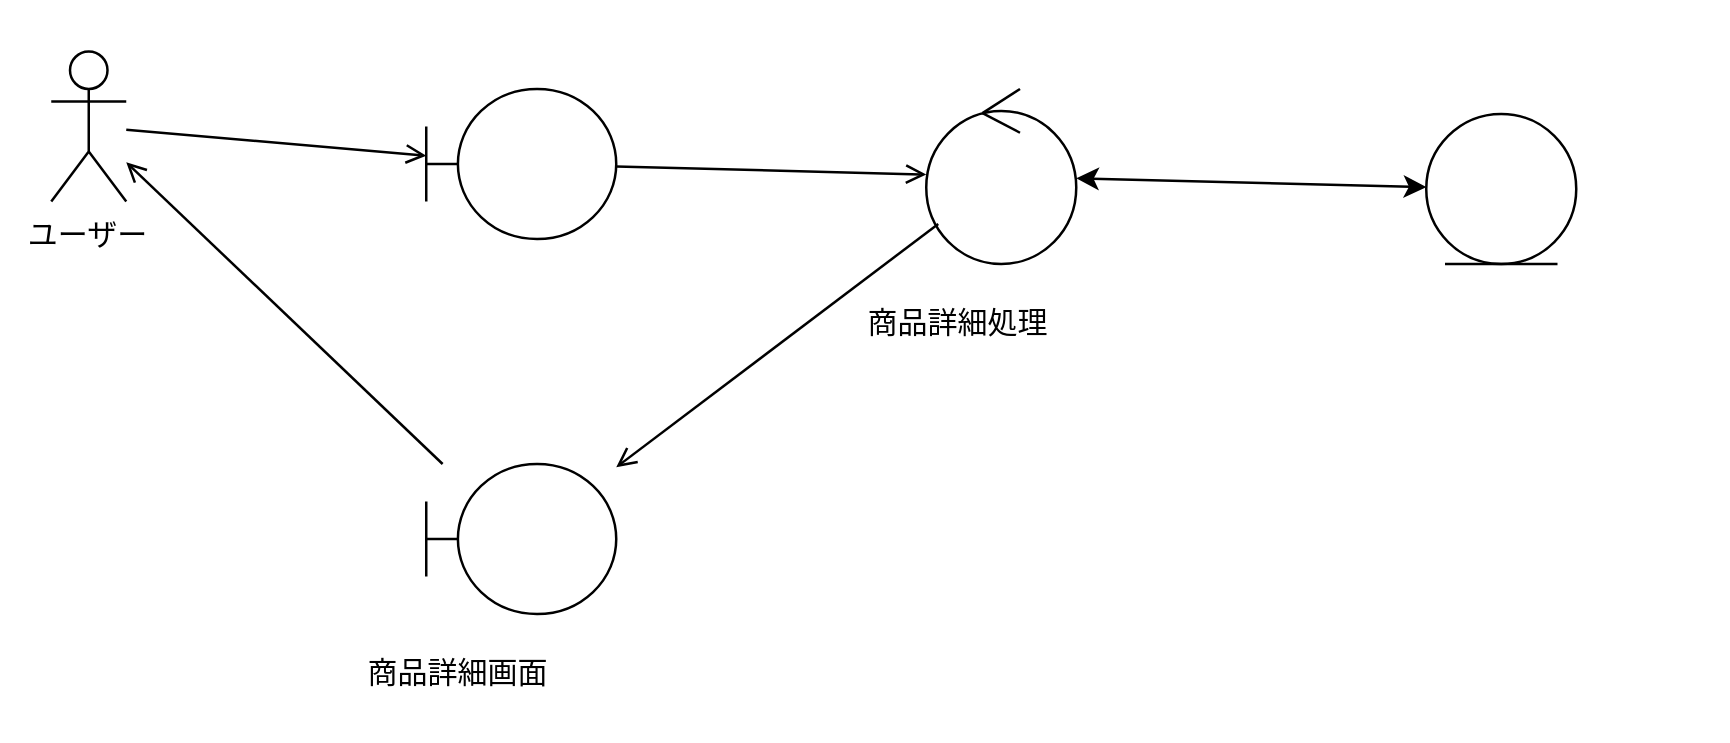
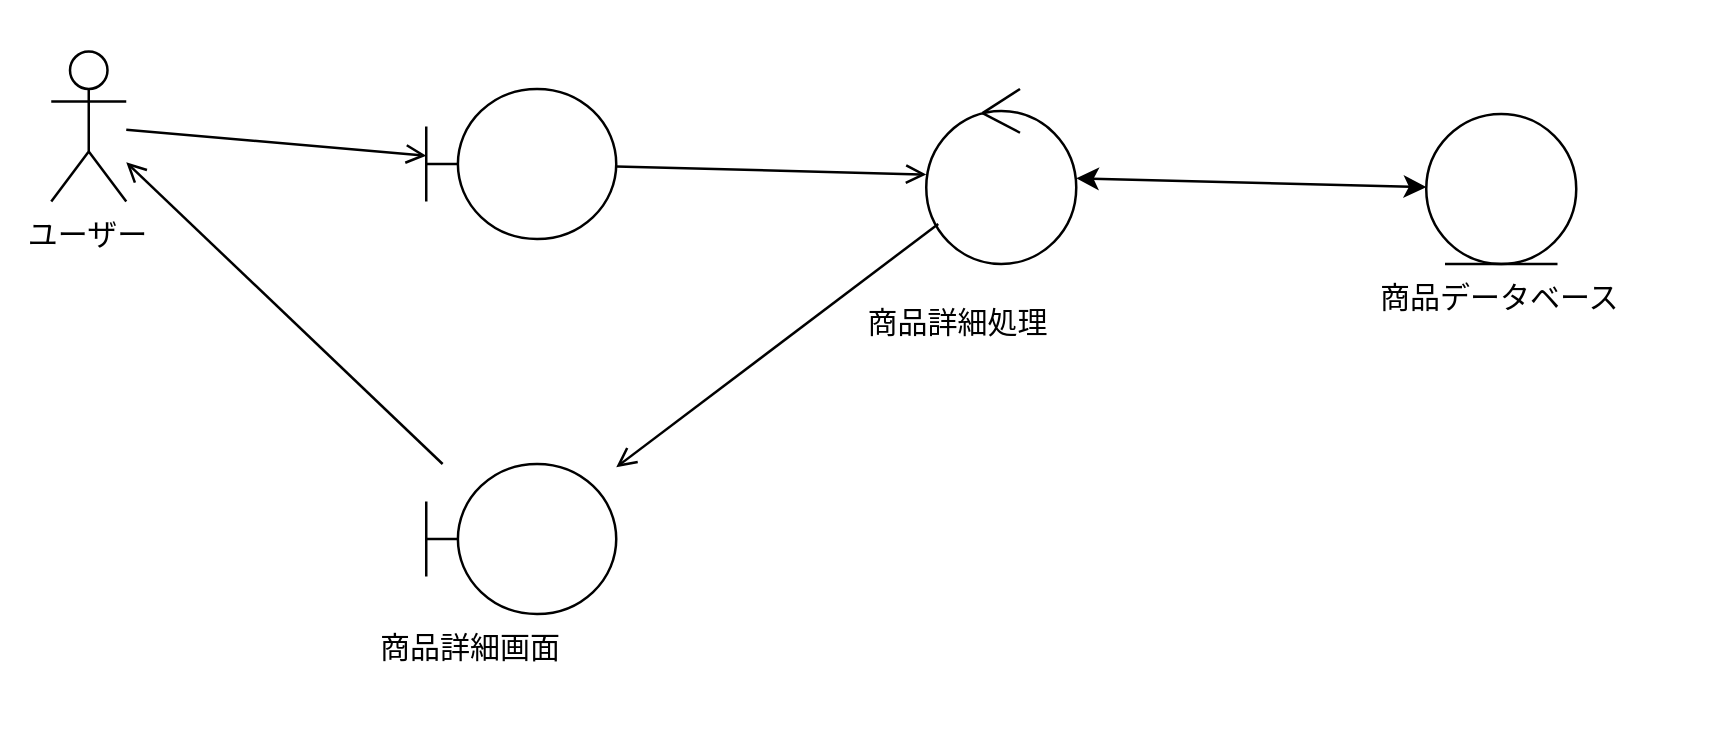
node "商品データベース": added
node "商品詳細画面": moved (514, 676) -> (526, 651)
